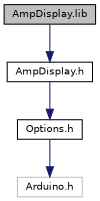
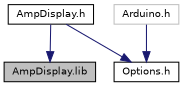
edge "AmpDisplay.lib" -> "AmpDisplay.h": reversed
edge "Options.h" -> "Arduino.h": reversed
